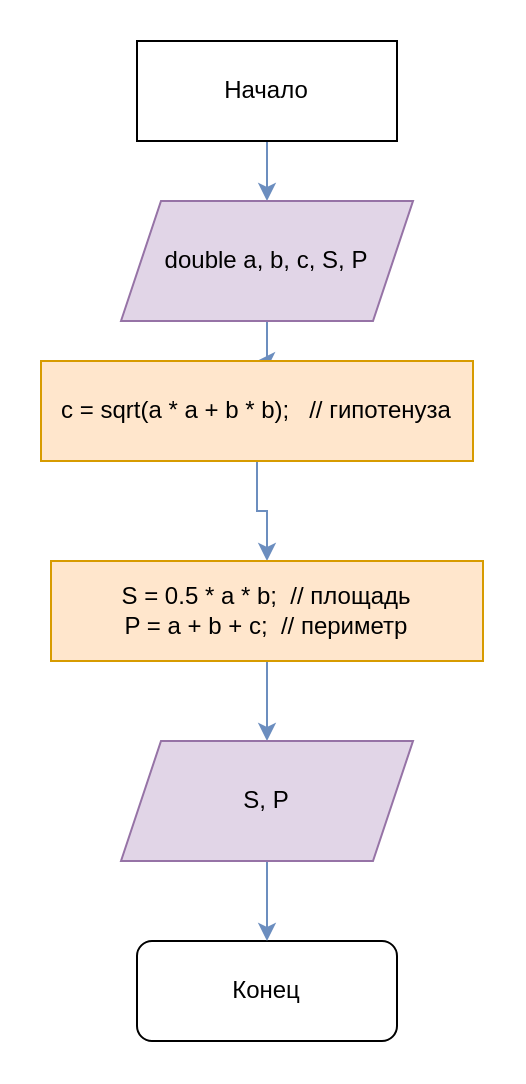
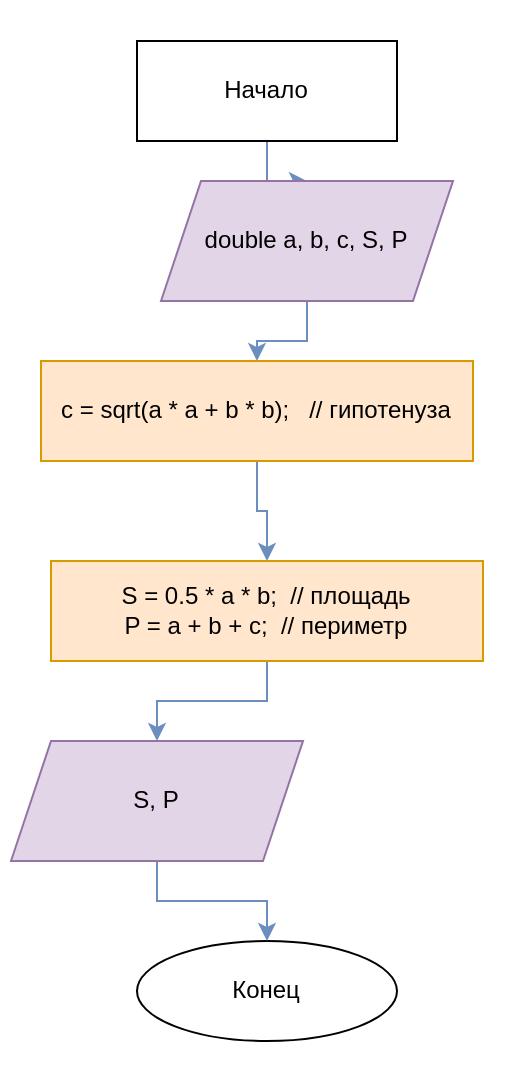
node "double a, b, c, S, P": moved (267, 261) -> (307, 241)
node "S, P": moved (267, 801) -> (157, 801)
node "Конец": shape rounded rectangle -> ellipse
